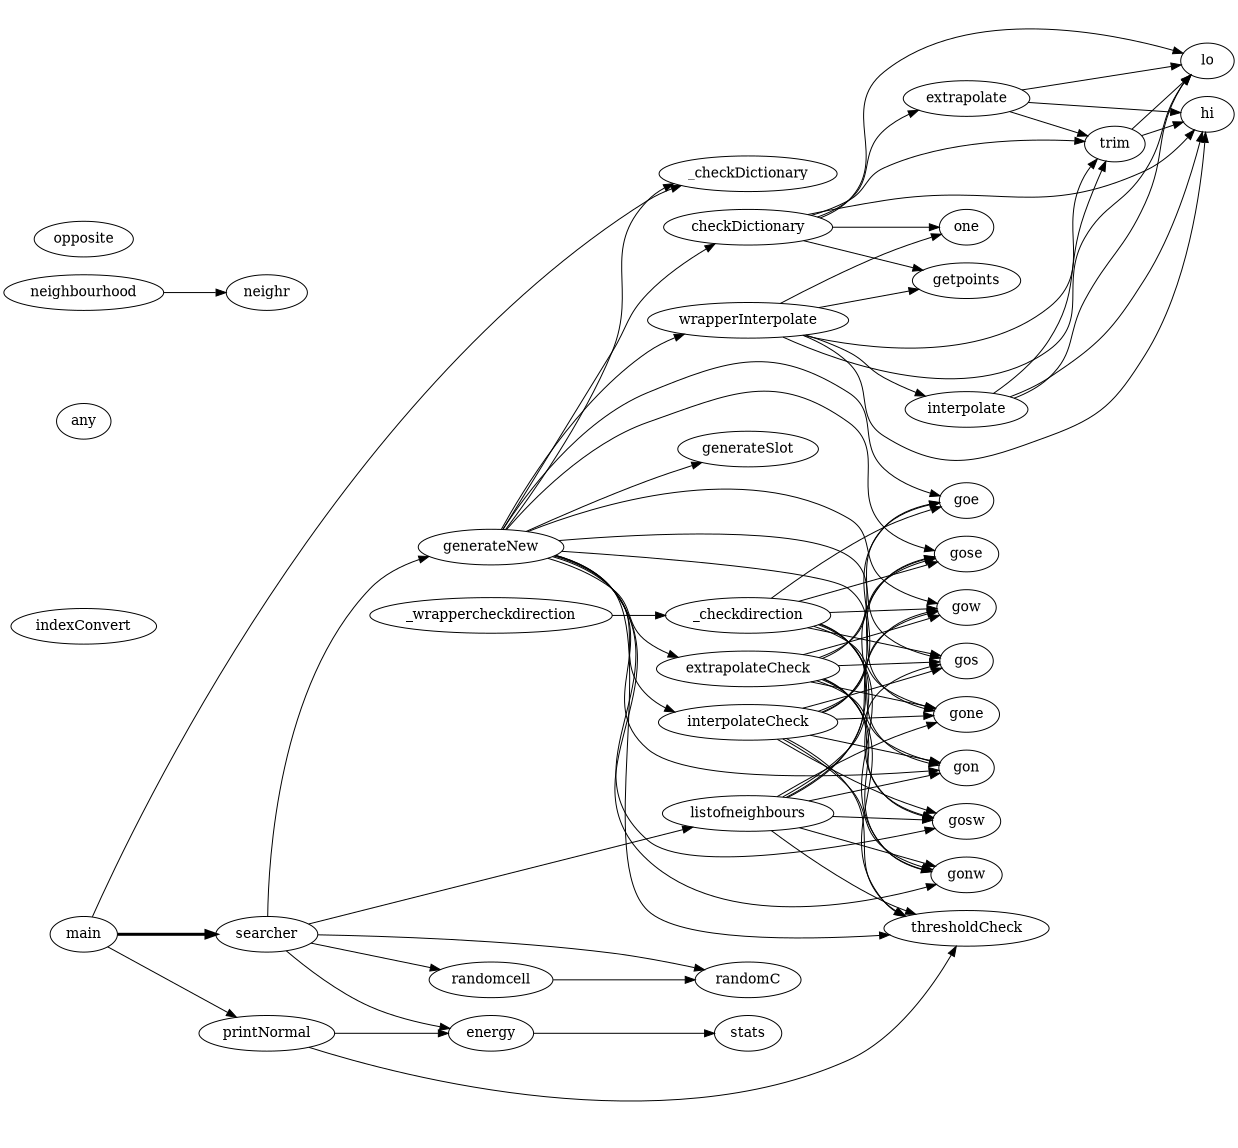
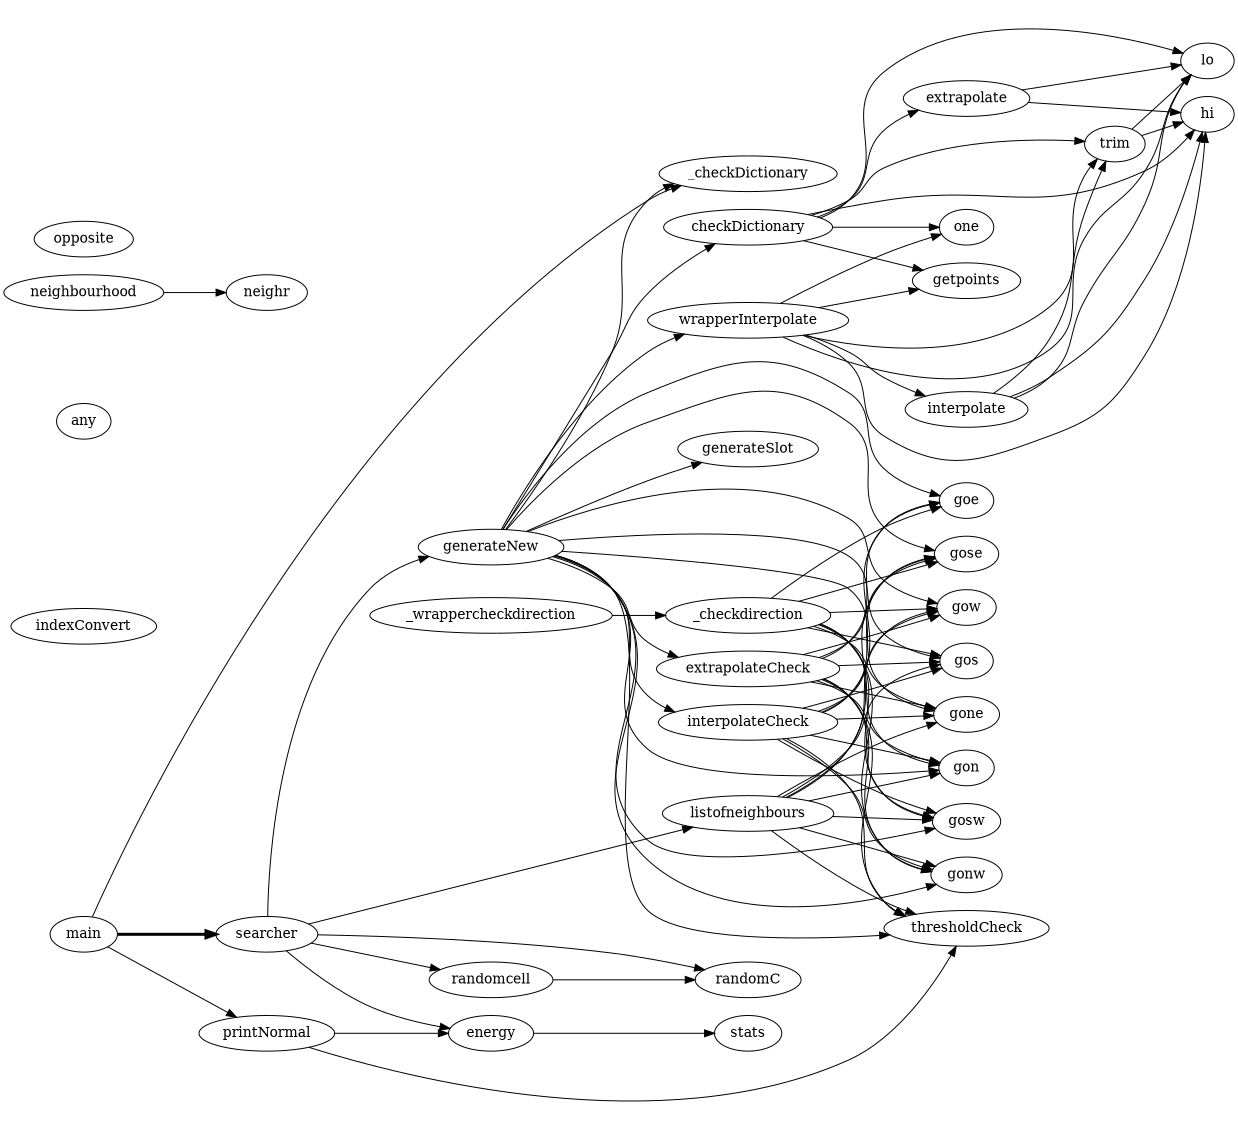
edge "extrapolate" -> "trim": removed
